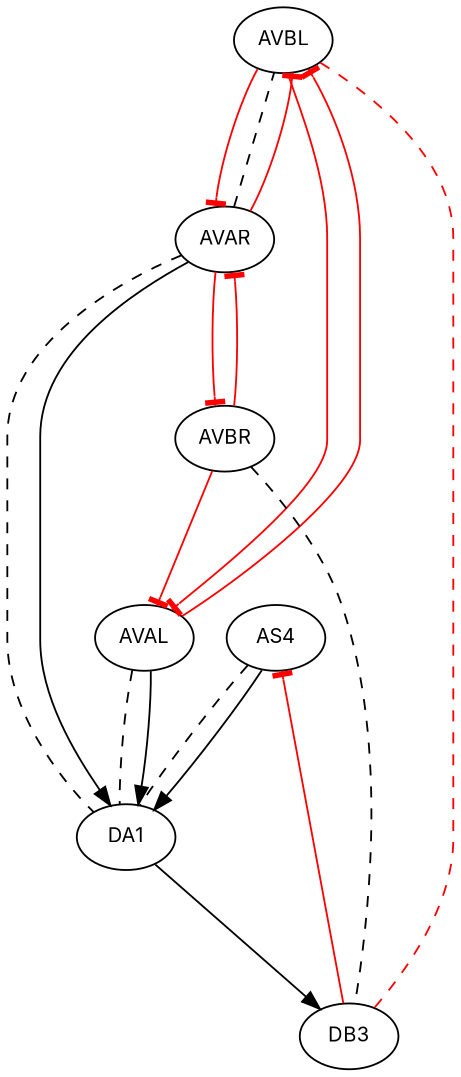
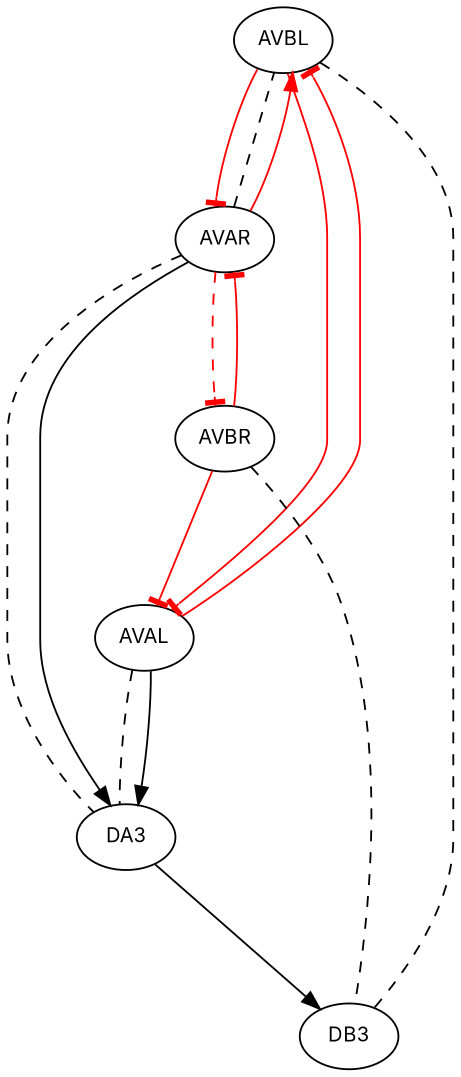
edge "AVAR" -> "AVBL": arrowhead tee -> normal
edge "AVAR" -> "AVBR": style solid -> dashed
edge "AVBL" -- "DB3": color red -> black
node "AS4": removed
node "DA1": label "DA1" -> "DA3"
